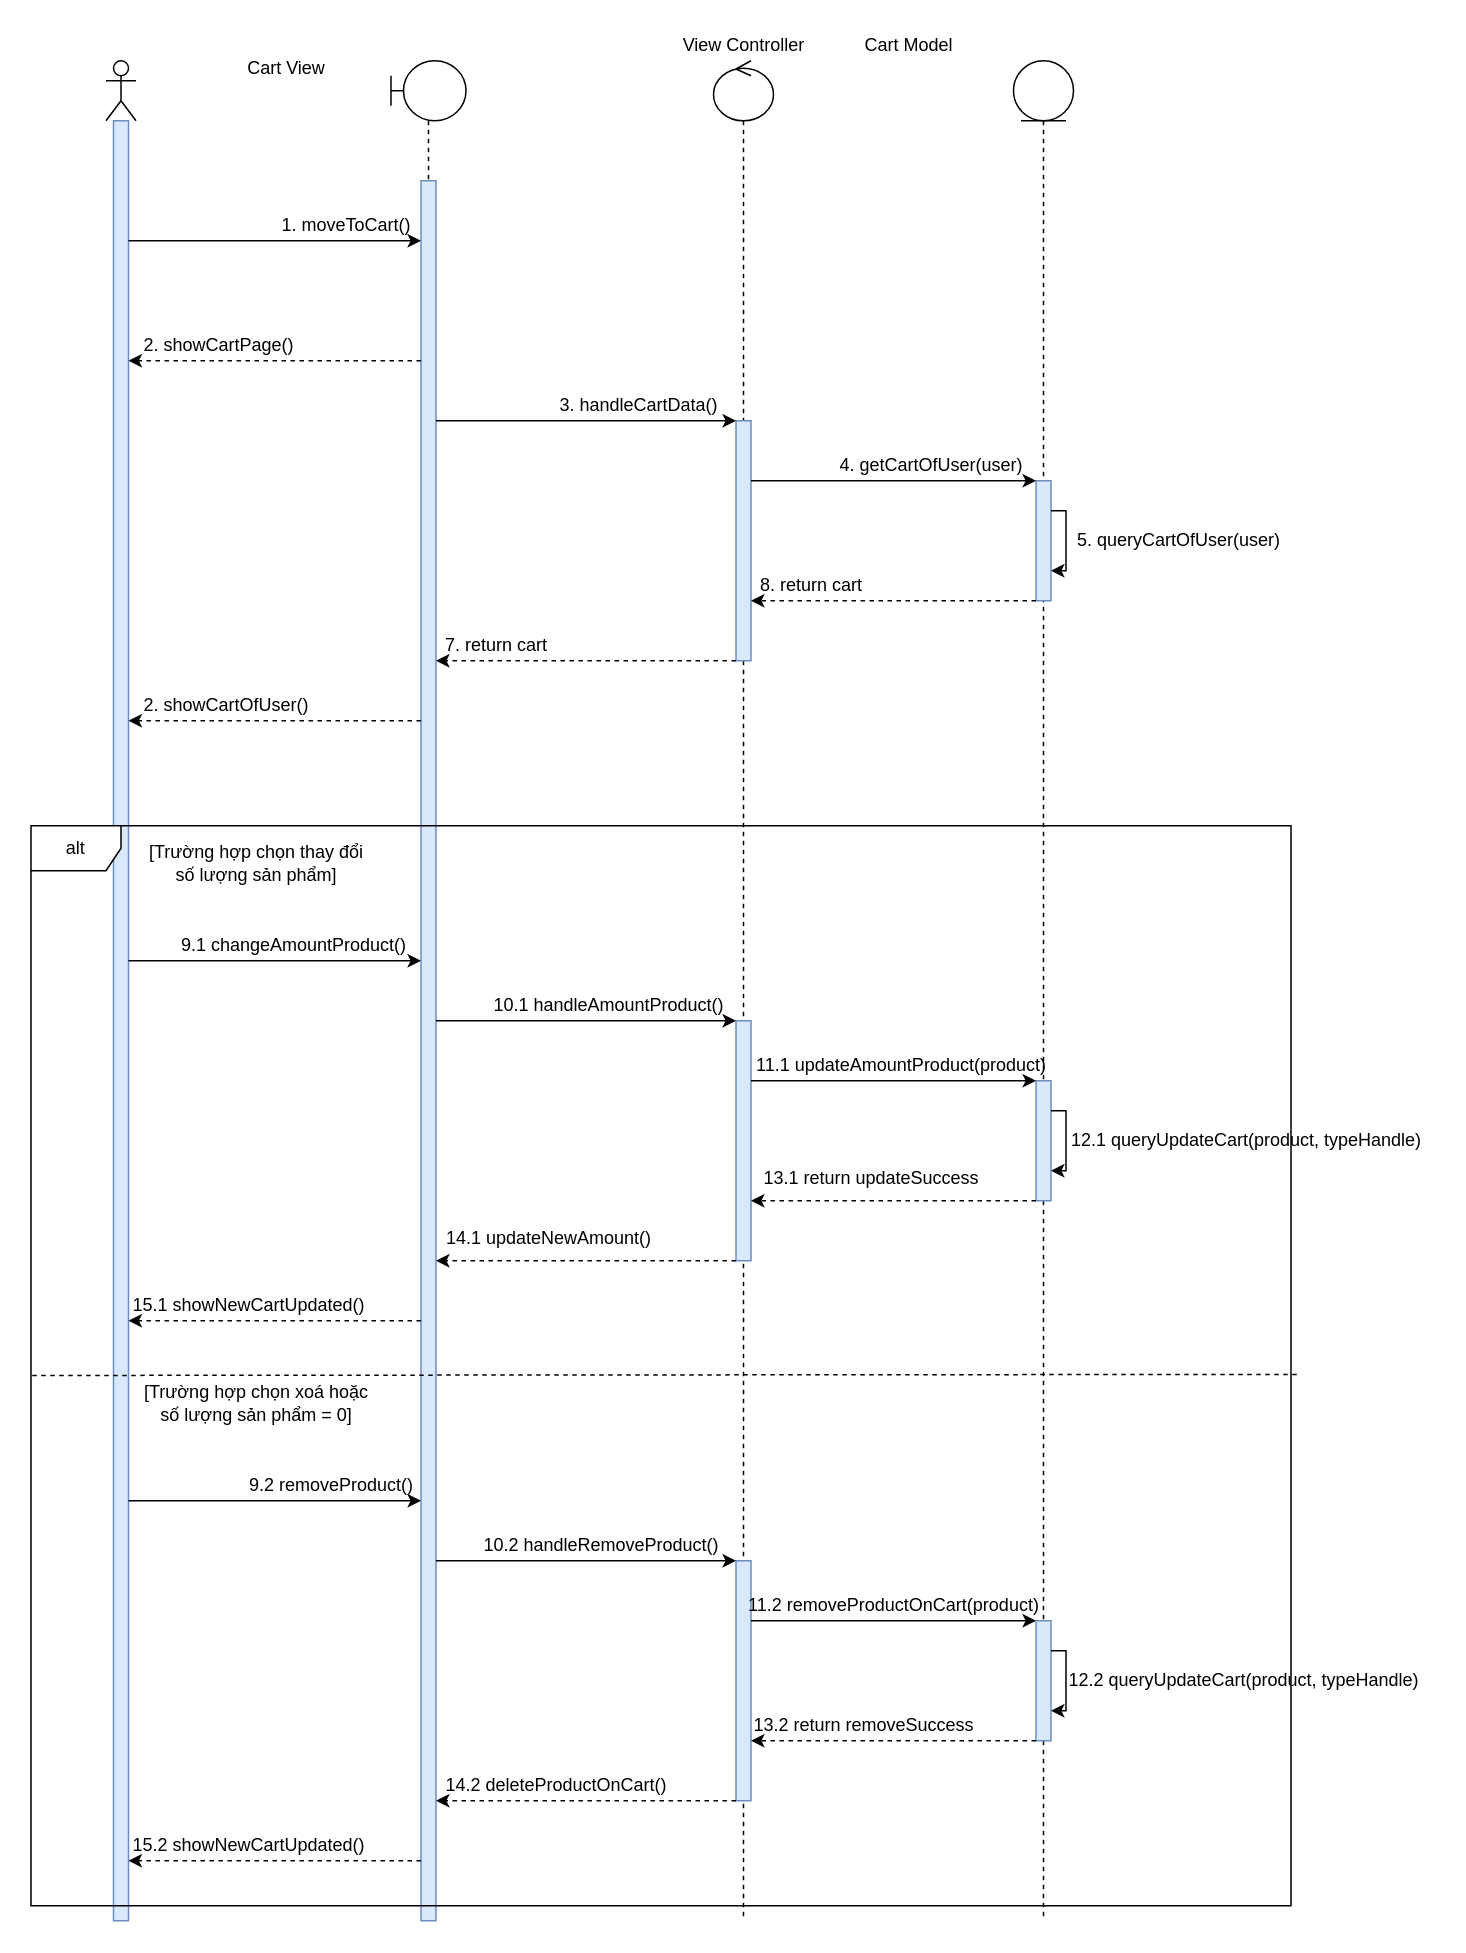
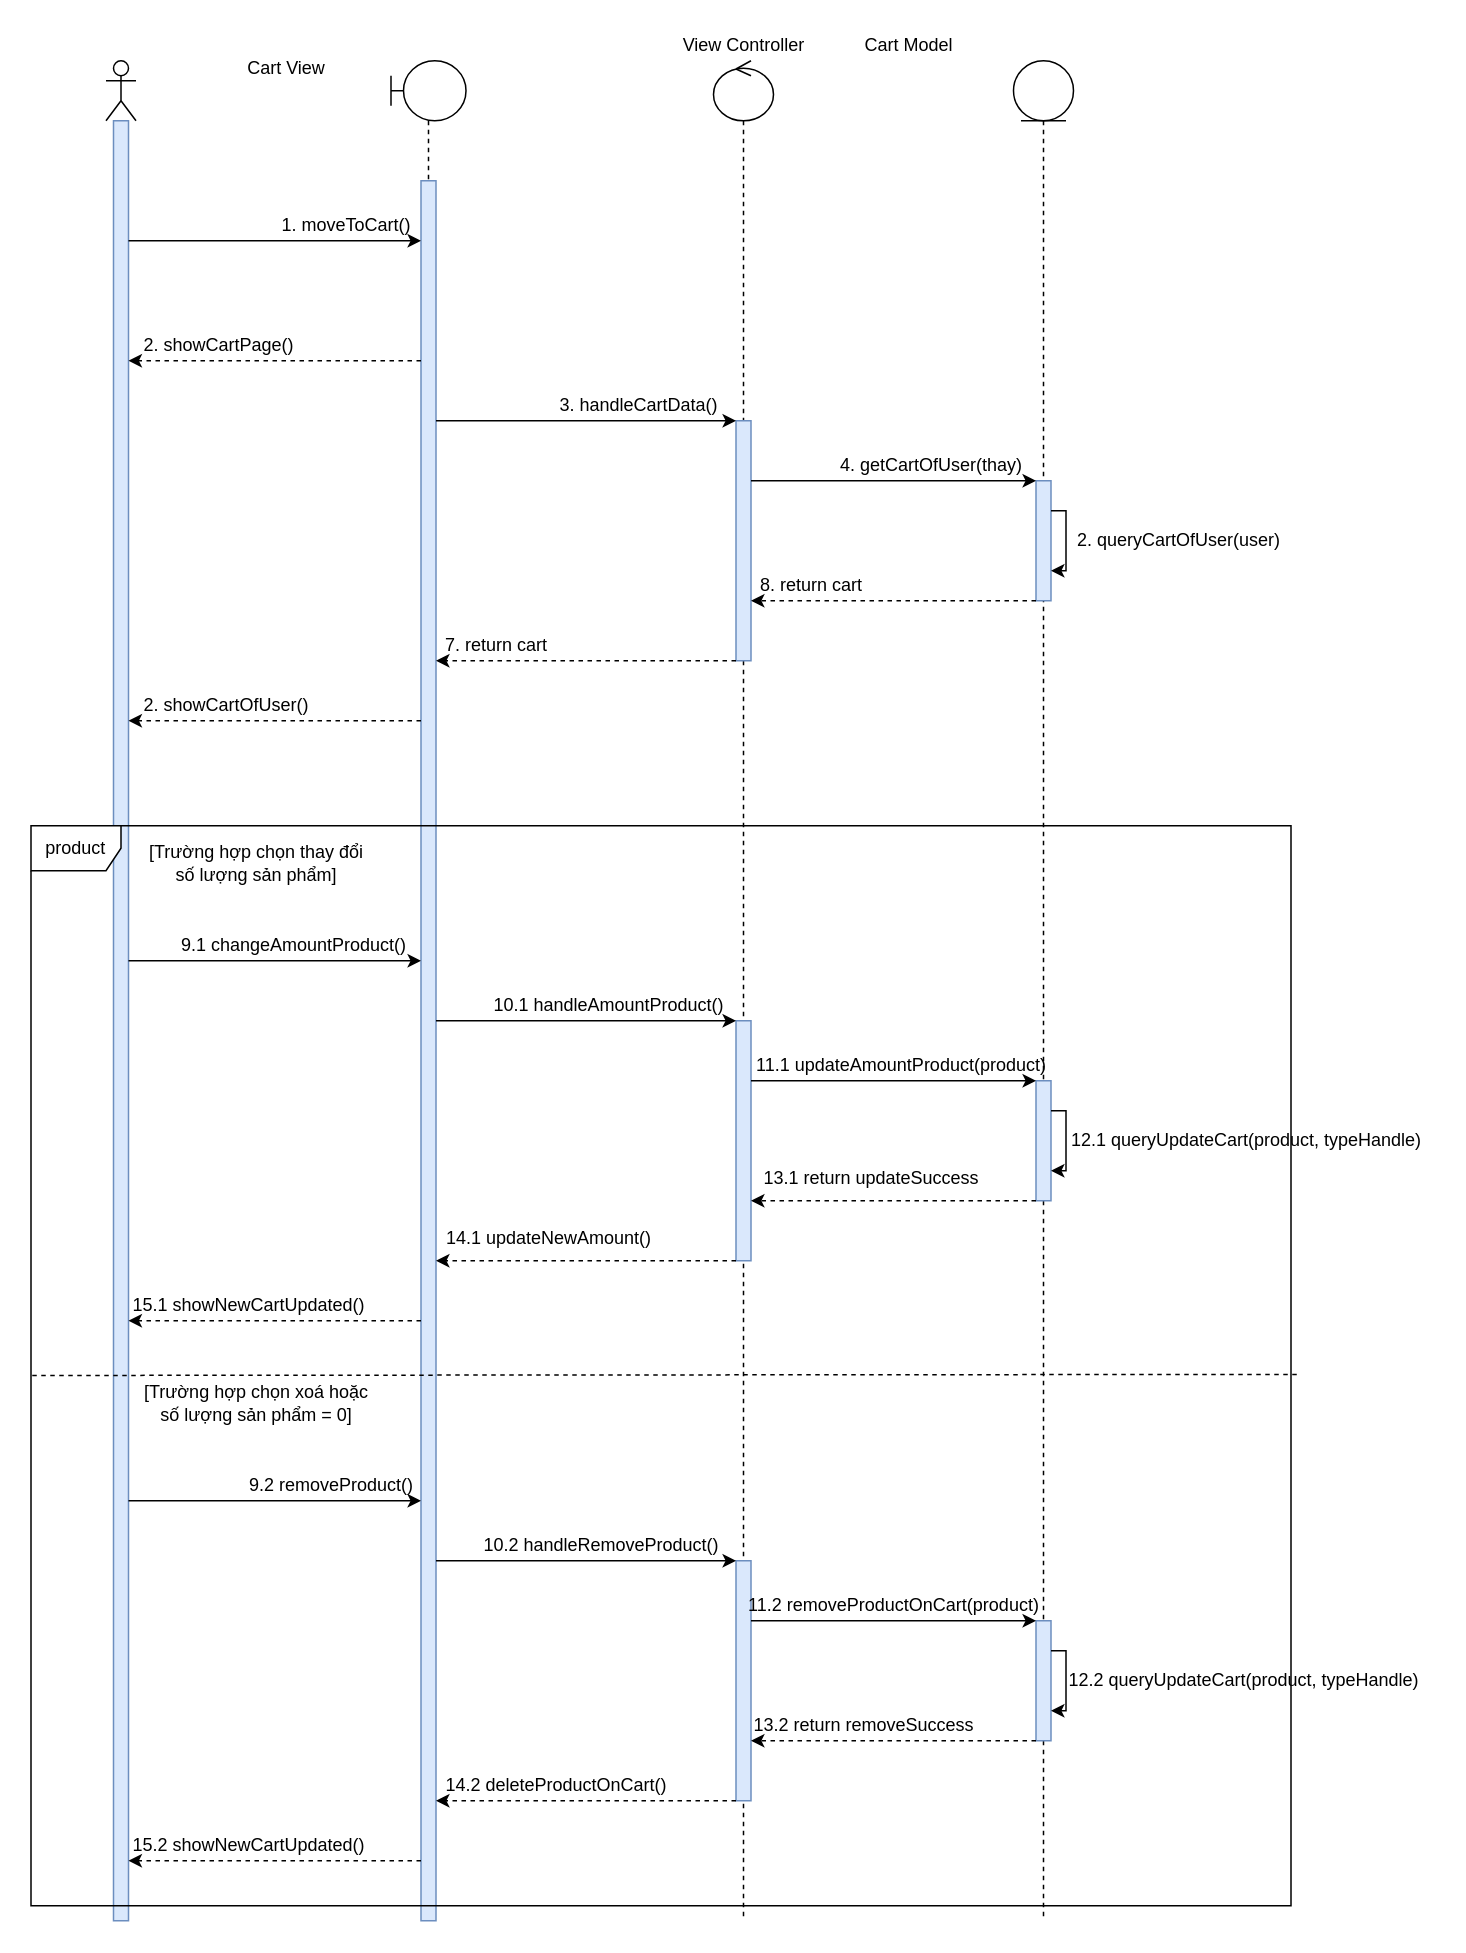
node "4. getCartOfUser(user)": label "4. getCartOfUser(user)" -> "4. getCartOfUser(thay)"
node "5. queryCartOfUser(user)": label "5. queryCartOfUser(user)" -> "2. queryCartOfUser(user)"
node "alt": label "alt" -> "product"
